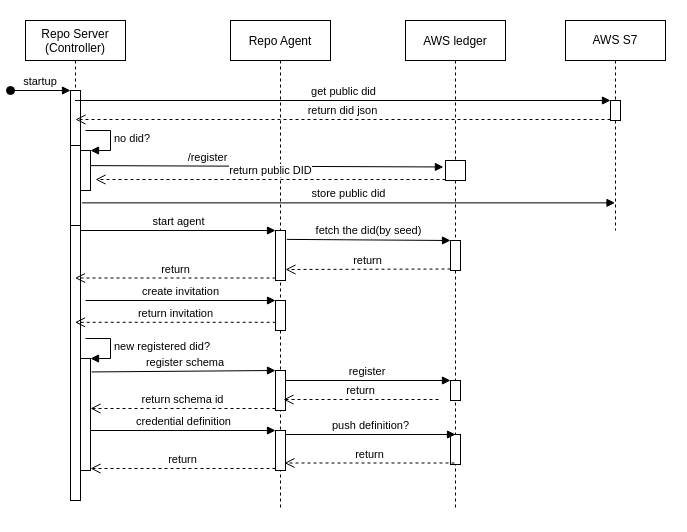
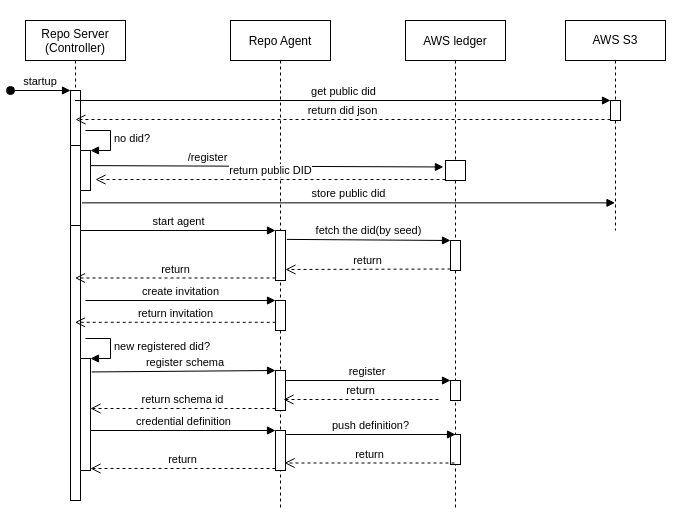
node "AWS S7": label "AWS S7" -> "AWS S3"
